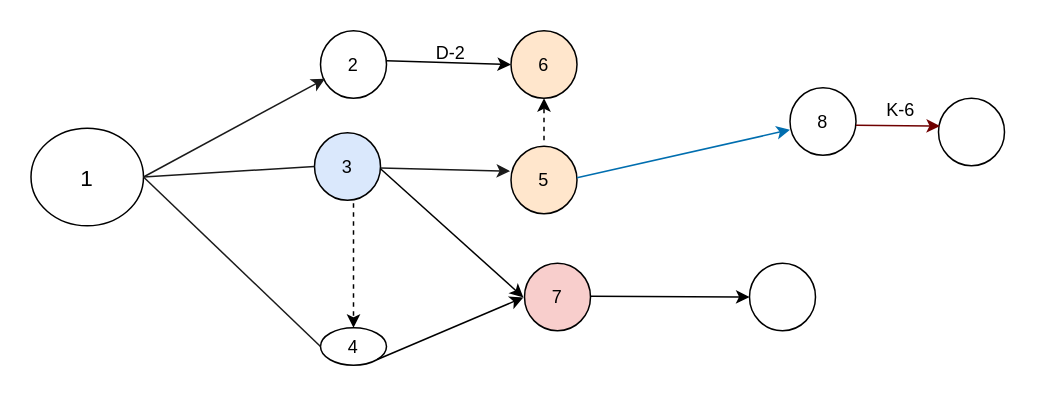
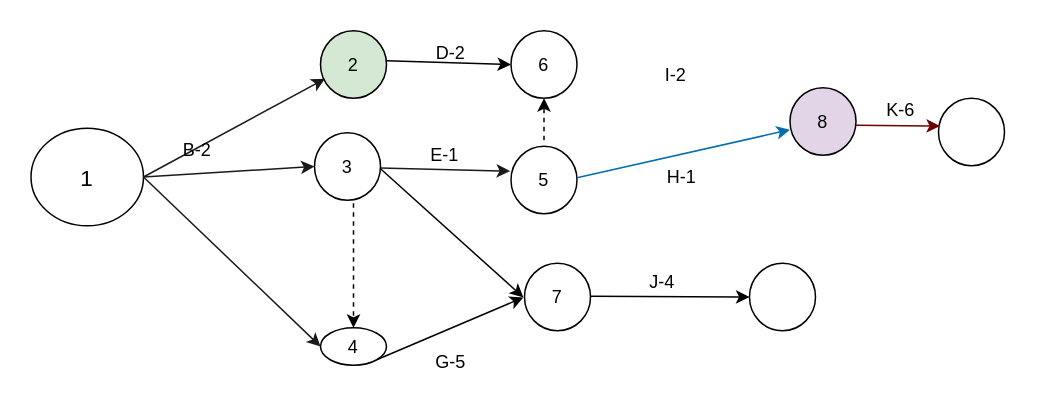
node "2": fillcolor #ffffff -> #d5e8d4
node "6": fillcolor #ffe6cc -> #ffffff
node "I-2": added
node "8": fillcolor #ffffff -> #e1d5e7
node "B-2": added
node "E-1": added
edge "3" -- "1": arrowhead none -> classic
node "3": fillcolor #dae8fc -> #ffffff
node "H-1": added
node "5": fillcolor #ffe6cc -> #ffffff
node "J-4": added
node "7": fillcolor #f8cecc -> #ffffff
edge "1" -- "4": arrowhead none -> classic
node "G-5": added
